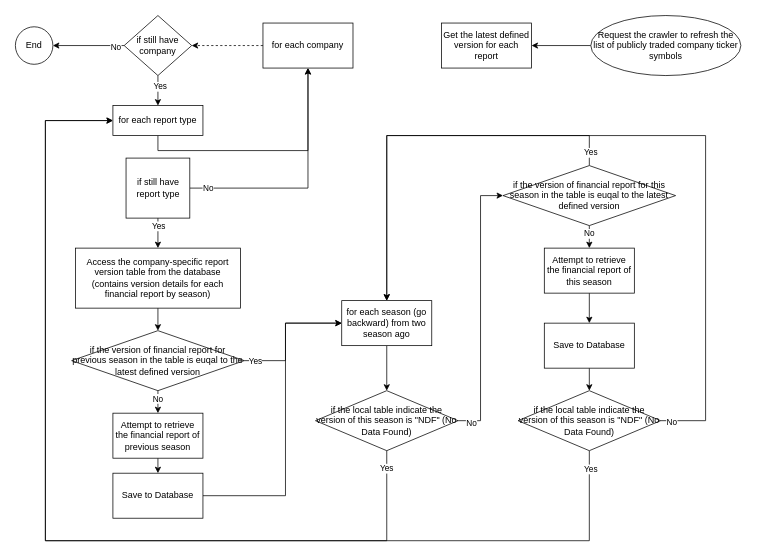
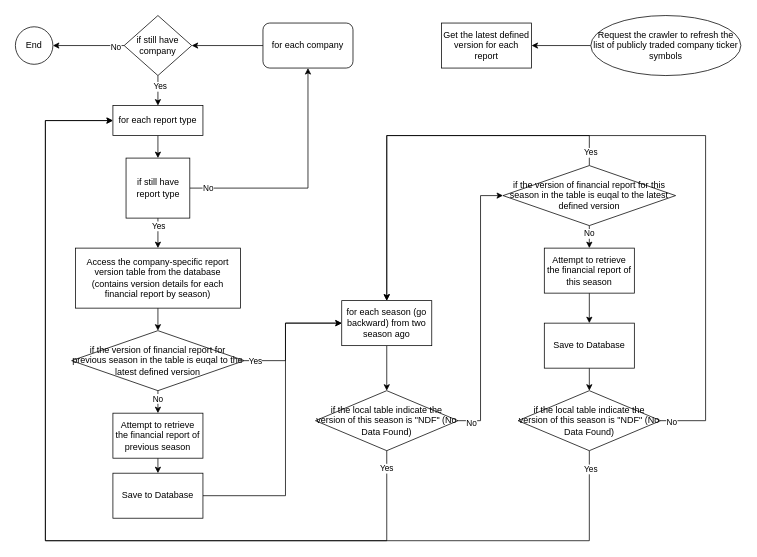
edge "for each company" -> "if still have company": style dashed -> solid
node "for each company": shape rectangle -> rounded rectangle
edge "for each report type" -> "for each company": now "for each report type" -> "if still have report type"
